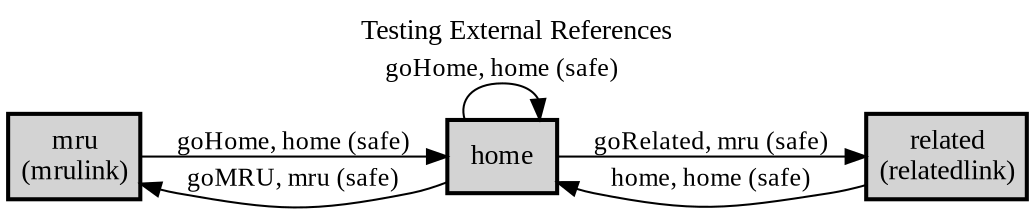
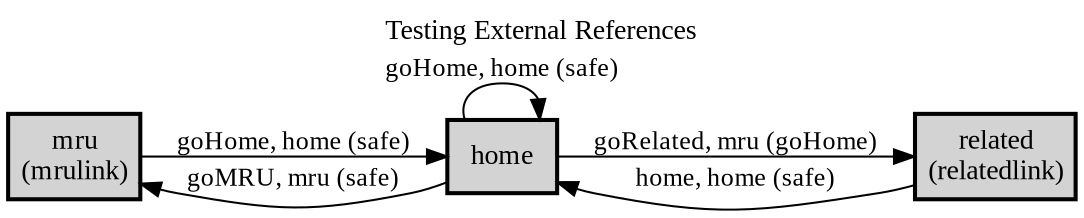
edge "home" -> "related": label "goRelated, mru (safe)" -> "goRelated, mru (goHome)"
